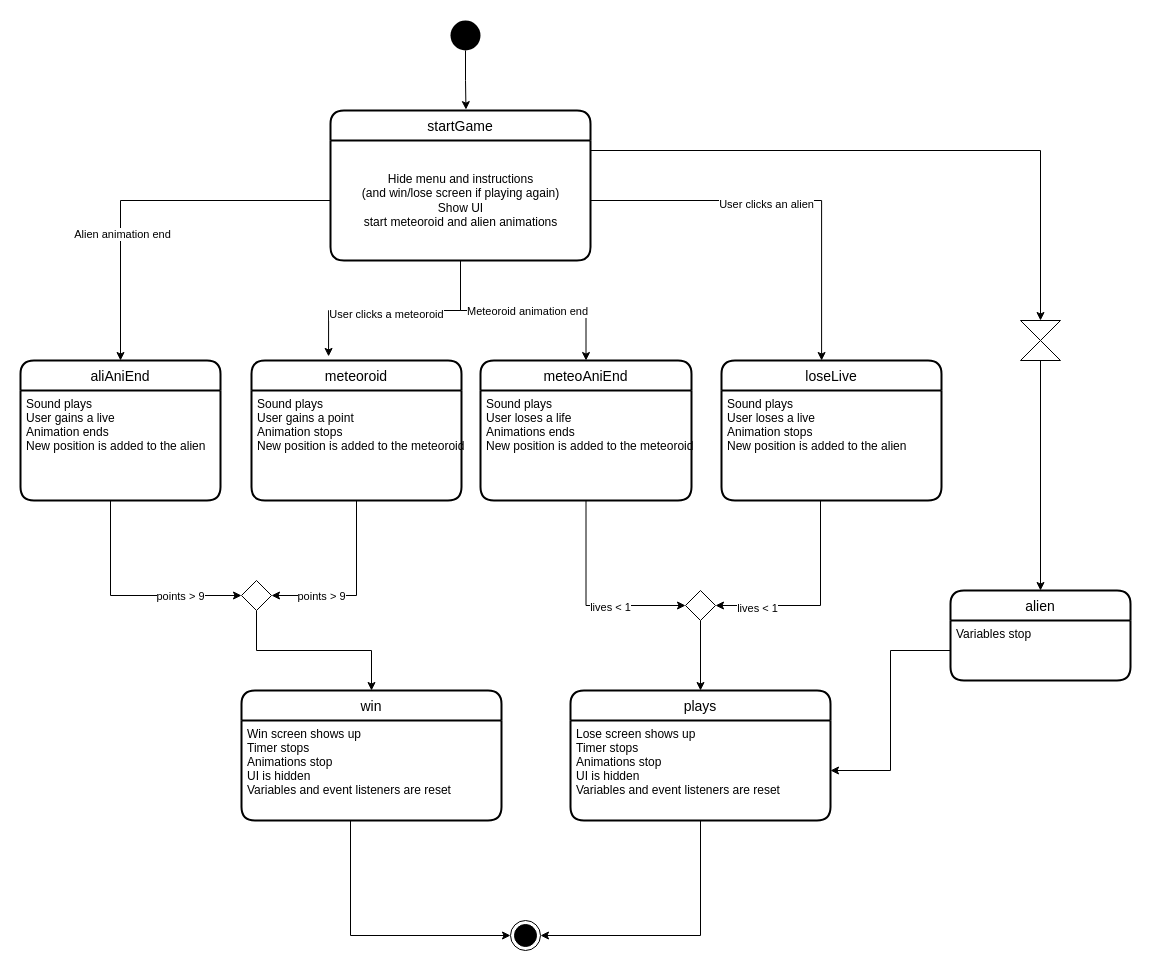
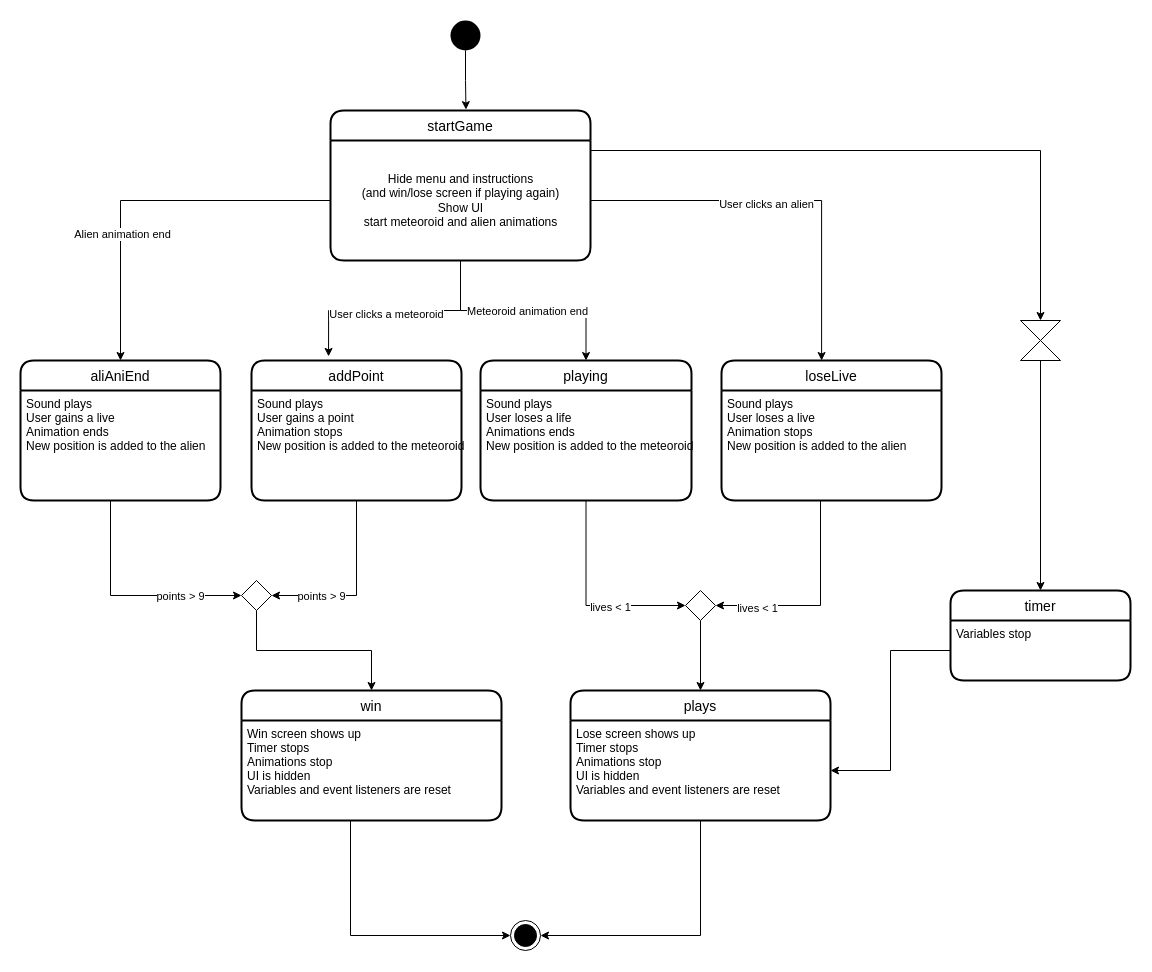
node "meteoroid": label "meteoroid" -> "addPoint"
node "meteoAniEnd": label "meteoAniEnd" -> "playing"
node "alien": label "alien" -> "timer"
